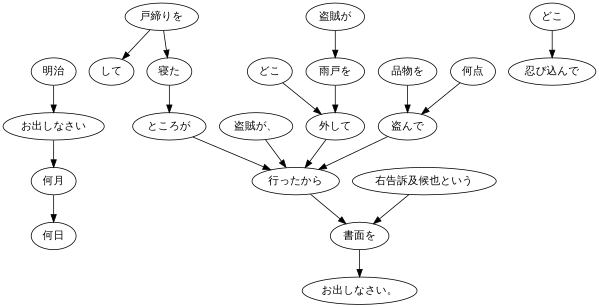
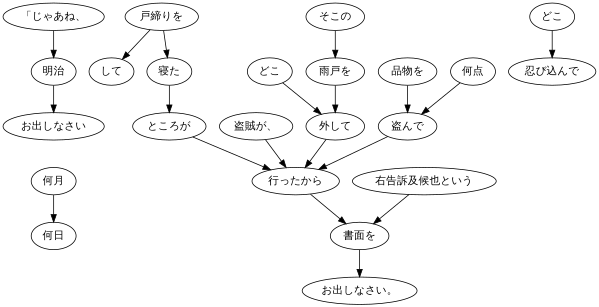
node "「じゃあね、": added
node "盗賊が": label "盗賊が" -> "そこの"
edge "お出しなさい" -> "何月": removed
